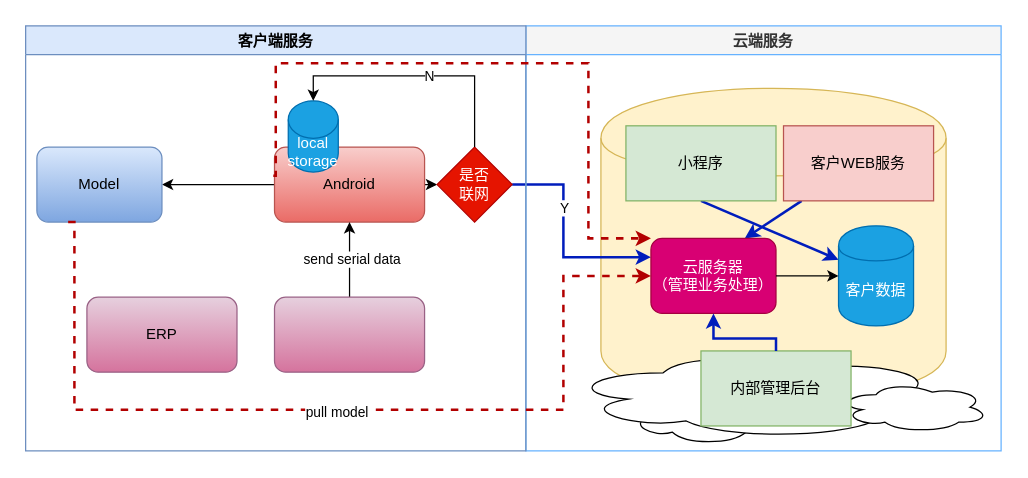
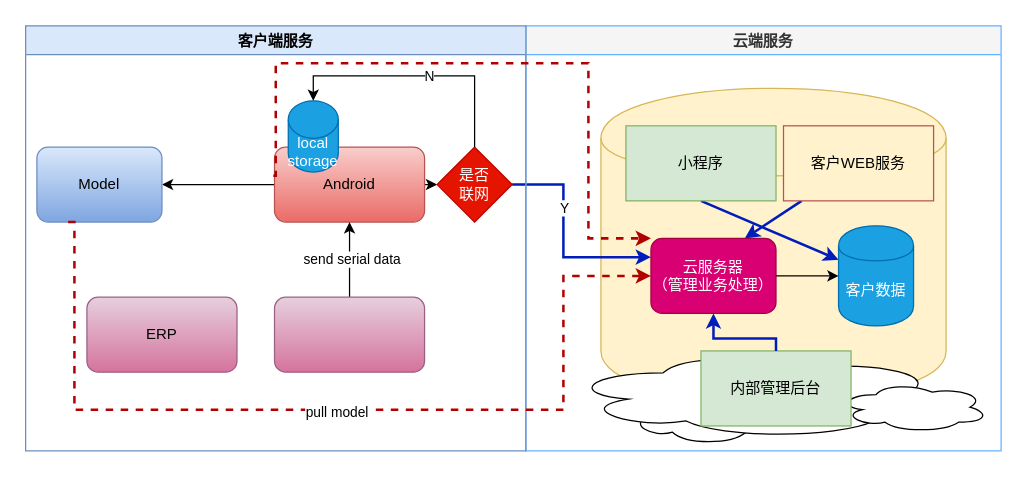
node "客户WEB服务": fillcolor #f8cecc -> #fff2cc
